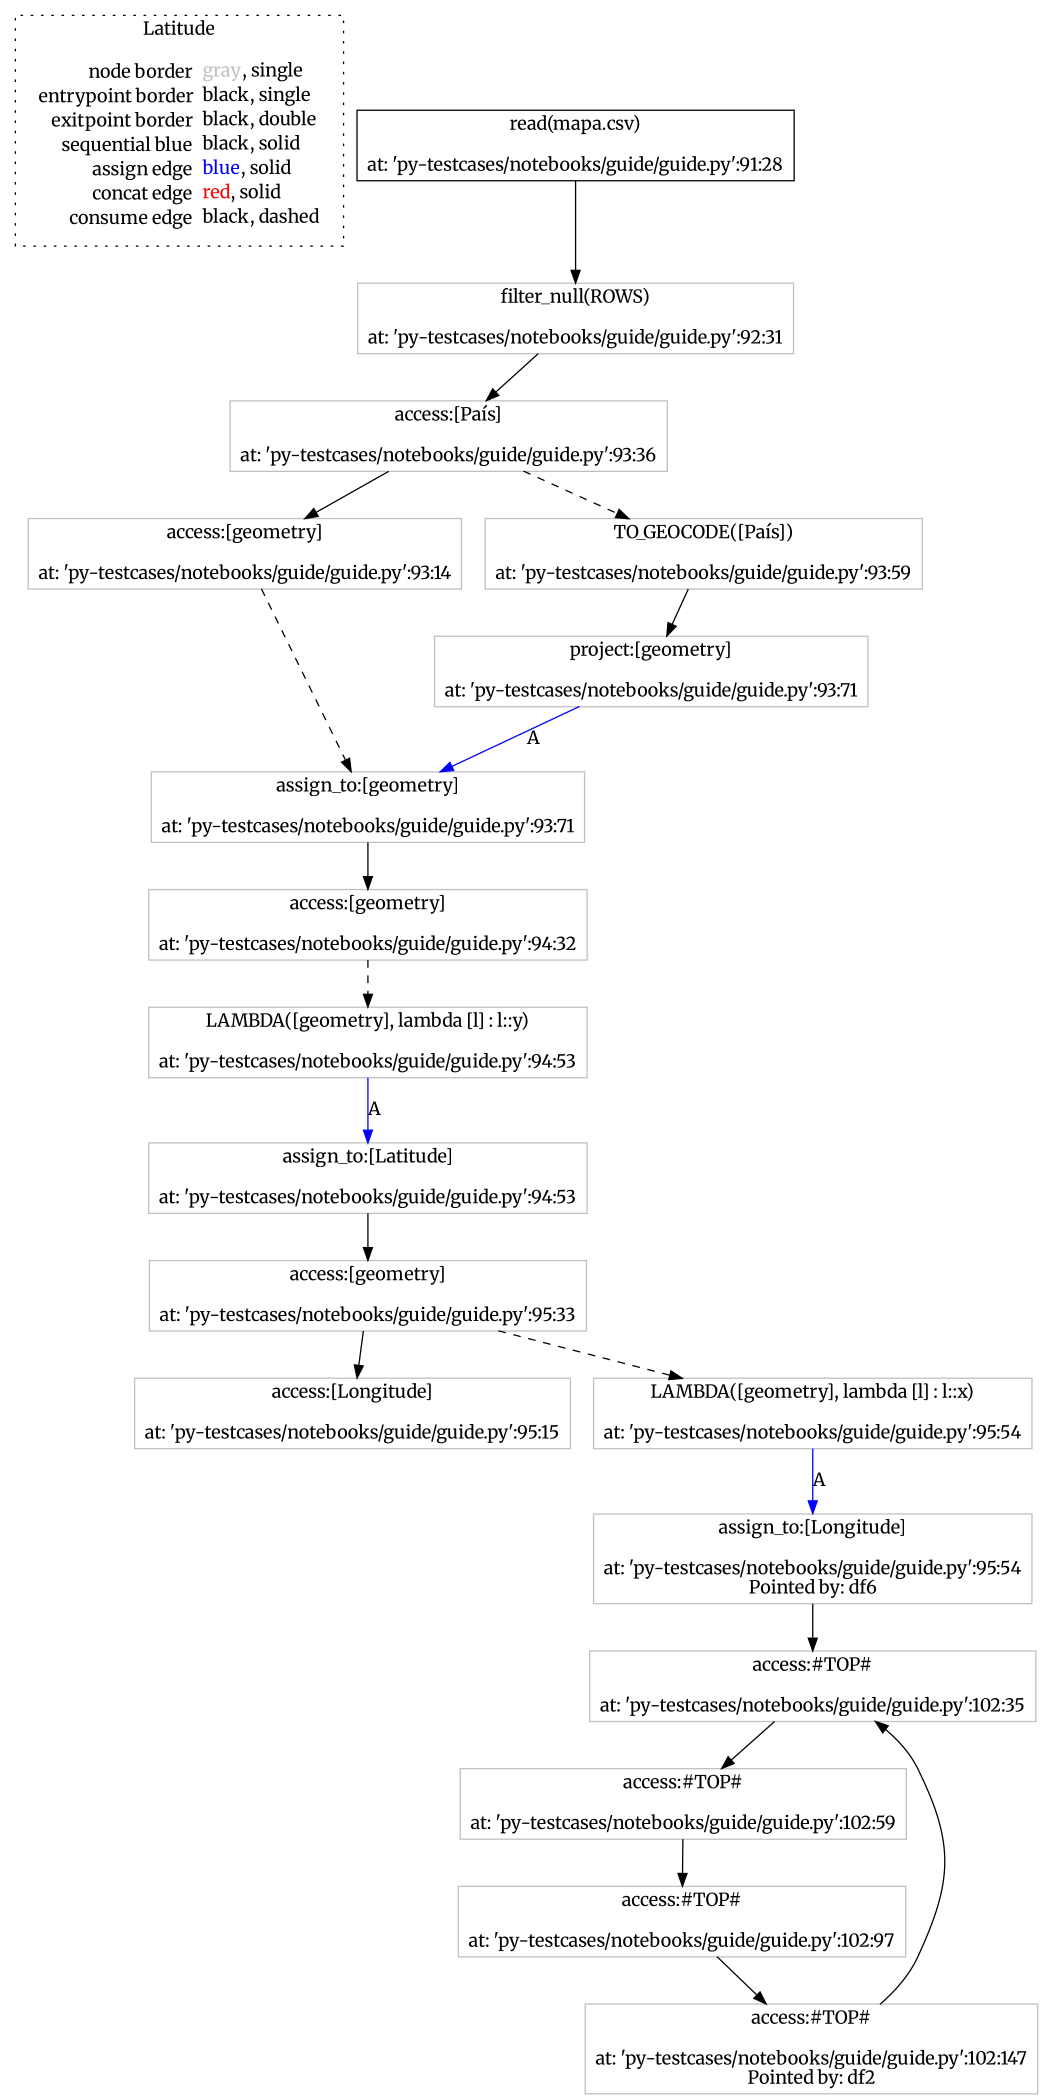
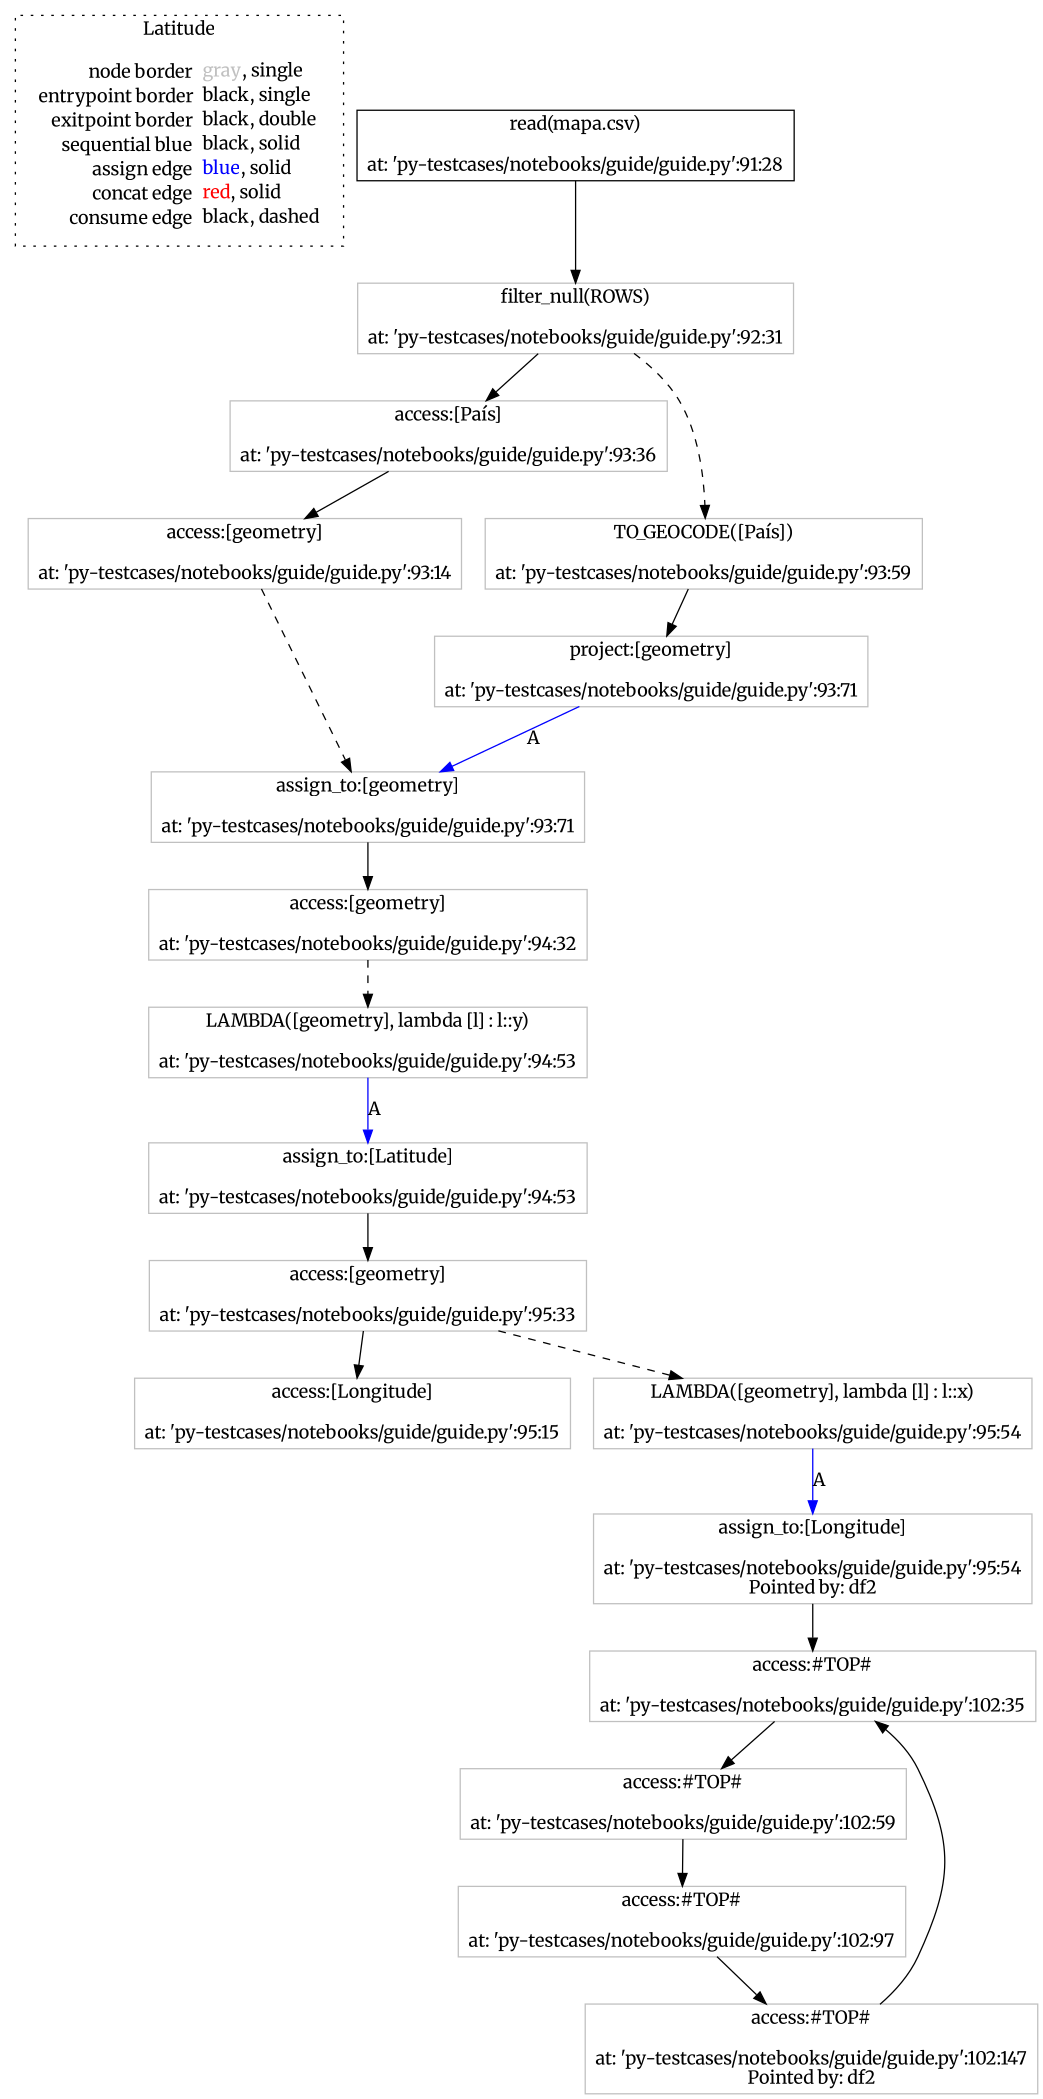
edge "access:[País]" -> "TO_GEOCODE([País])": now "filter_null(ROWS)" -> "TO_GEOCODE([País])"
node "assign_to:[Longitude]": text "Pointed by: df6" -> "Pointed by: df2"
